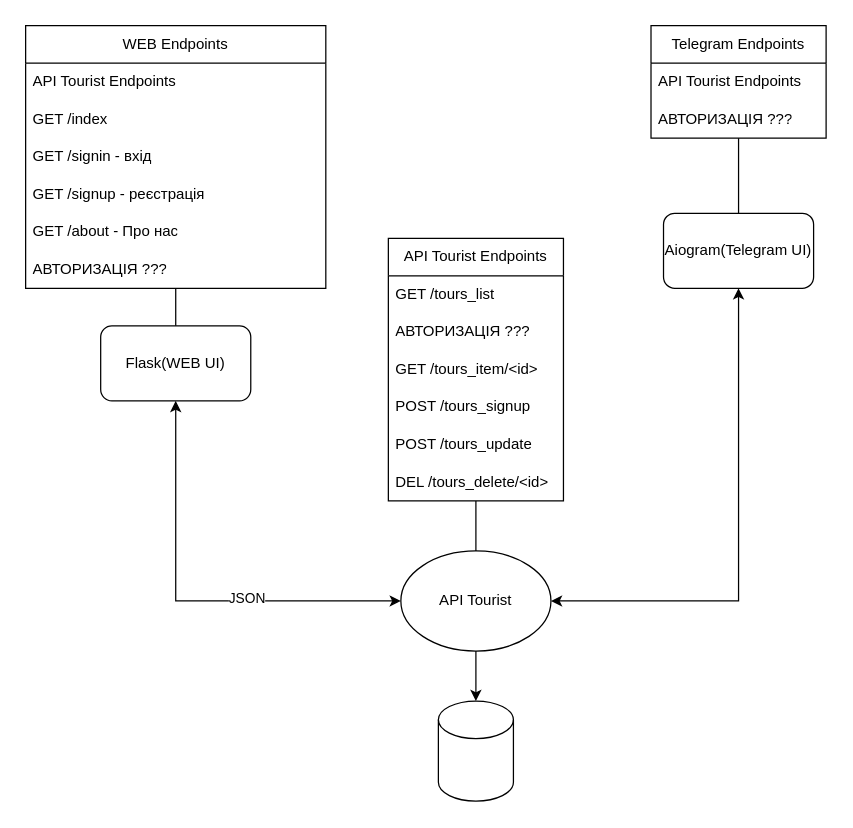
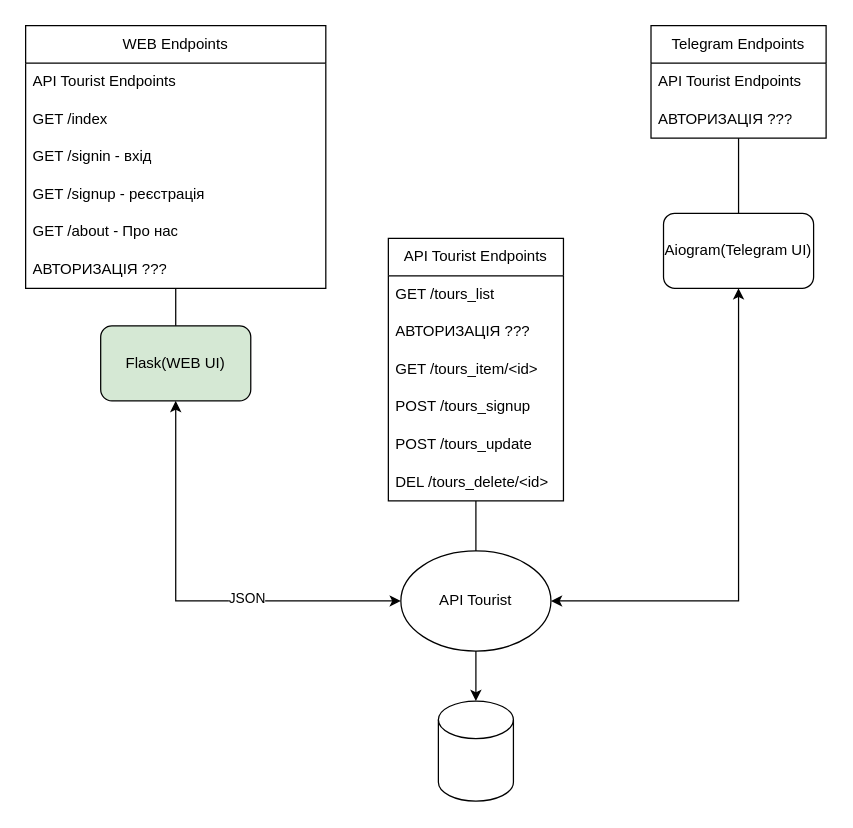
node "Flask(WEB UI)": fillcolor #ffffff -> #d5e8d4
